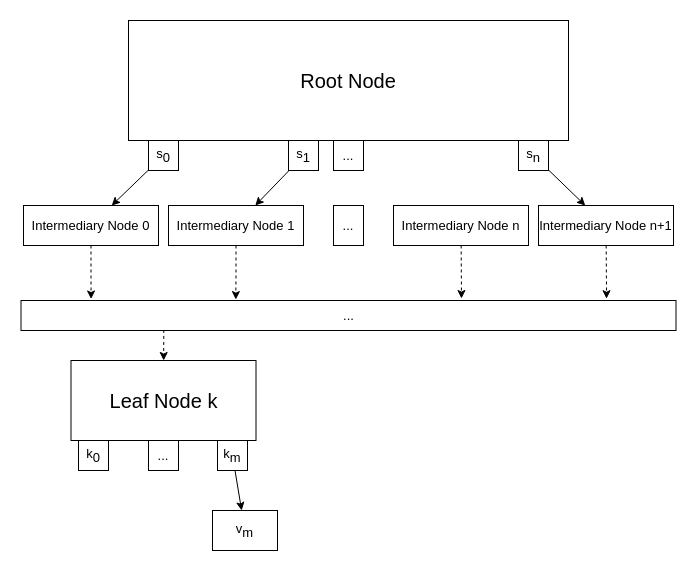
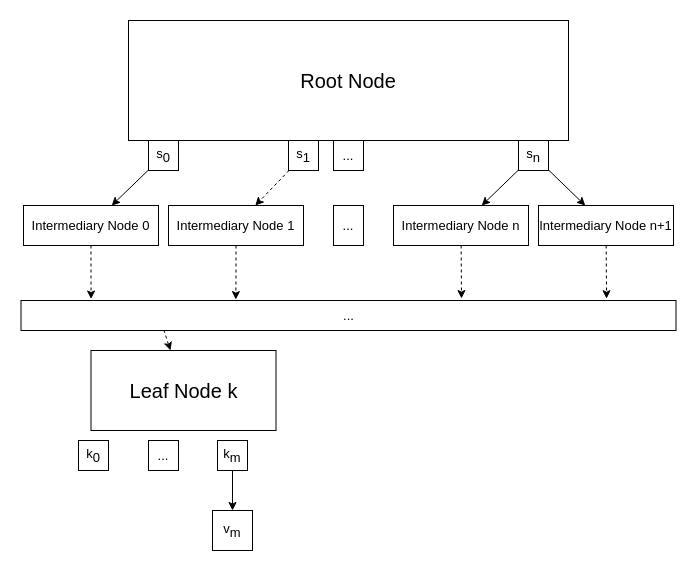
edge "s1" -> "Intermediary Node 1": style solid -> dashed
edge "sn" -> "Intermediary Node n": added
node "Leaf Node k": moved (164, 401) -> (184, 391)
node "vm": size 65x40 -> 40x40
